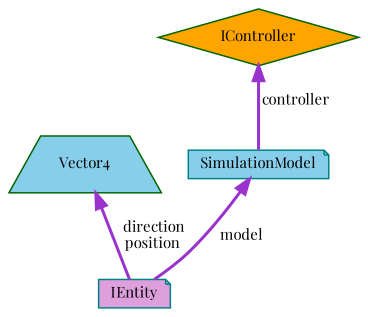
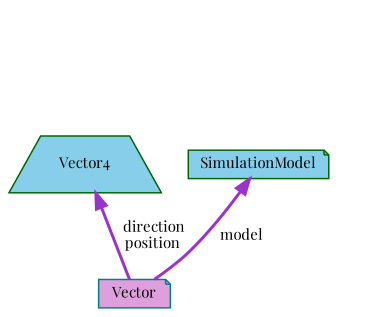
node "IController": removed
node "SimulationModel": color teal -> darkgreen
node "IEntity": label "IEntity" -> "Vector"
